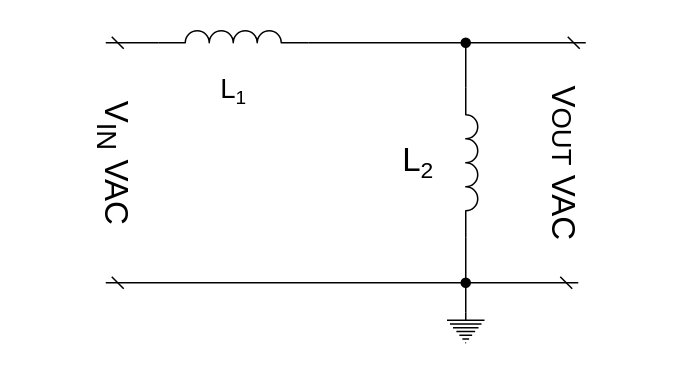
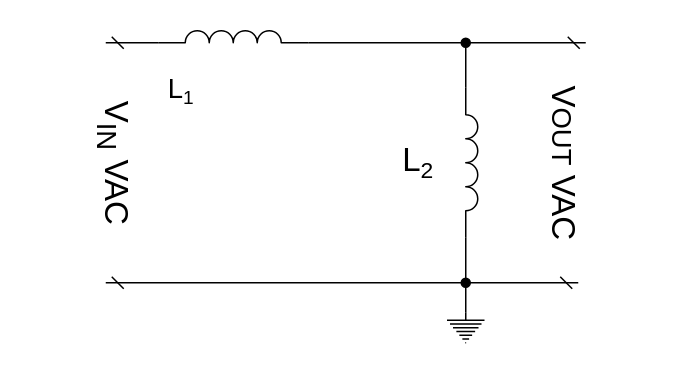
node "L1": moved (233, 88) -> (181, 88)
